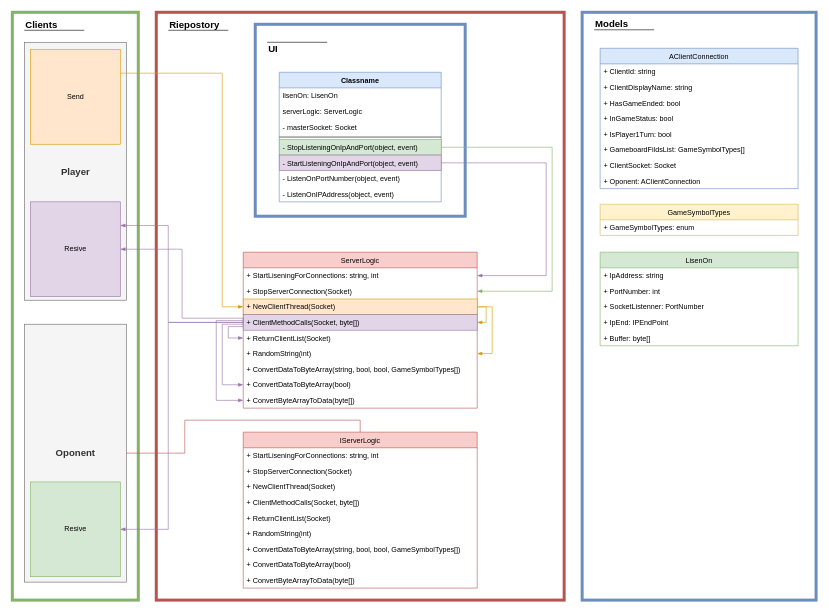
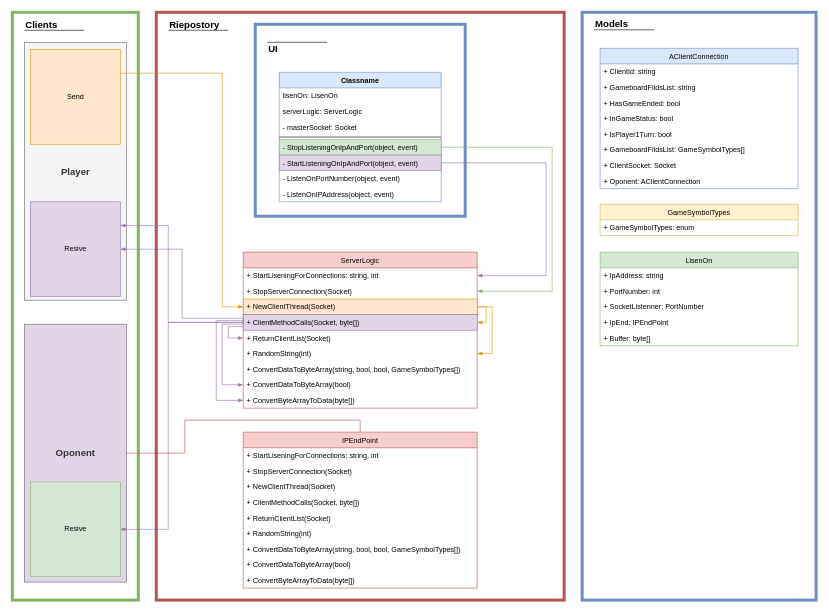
node "+ ClientDisplayName: string": label "+ ClientDisplayName: string" -> "+ GameboardFildsList: string"
node "IServerLogic": label "IServerLogic" -> "IPEndPoint"
node "Oponent": fillcolor #f5f5f5 -> #e1d5e7
